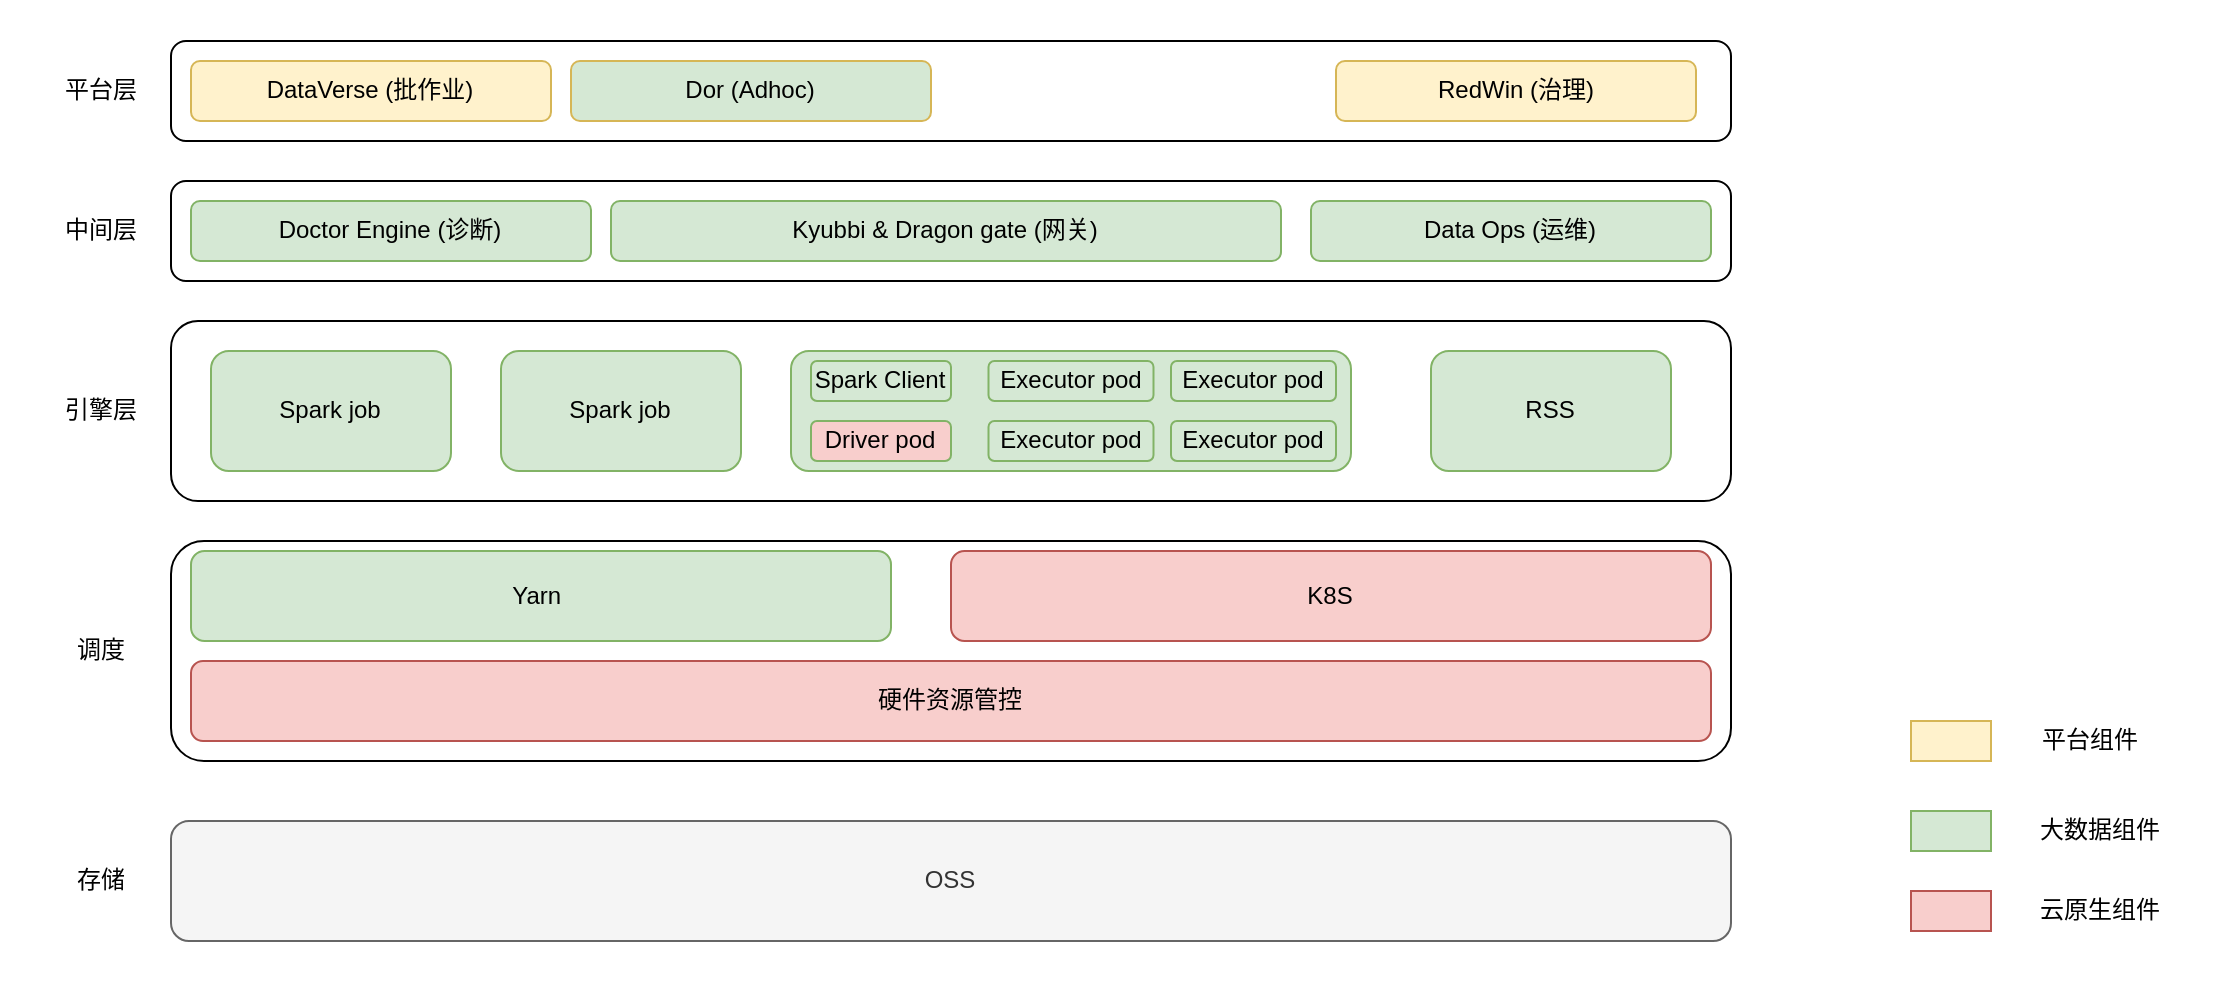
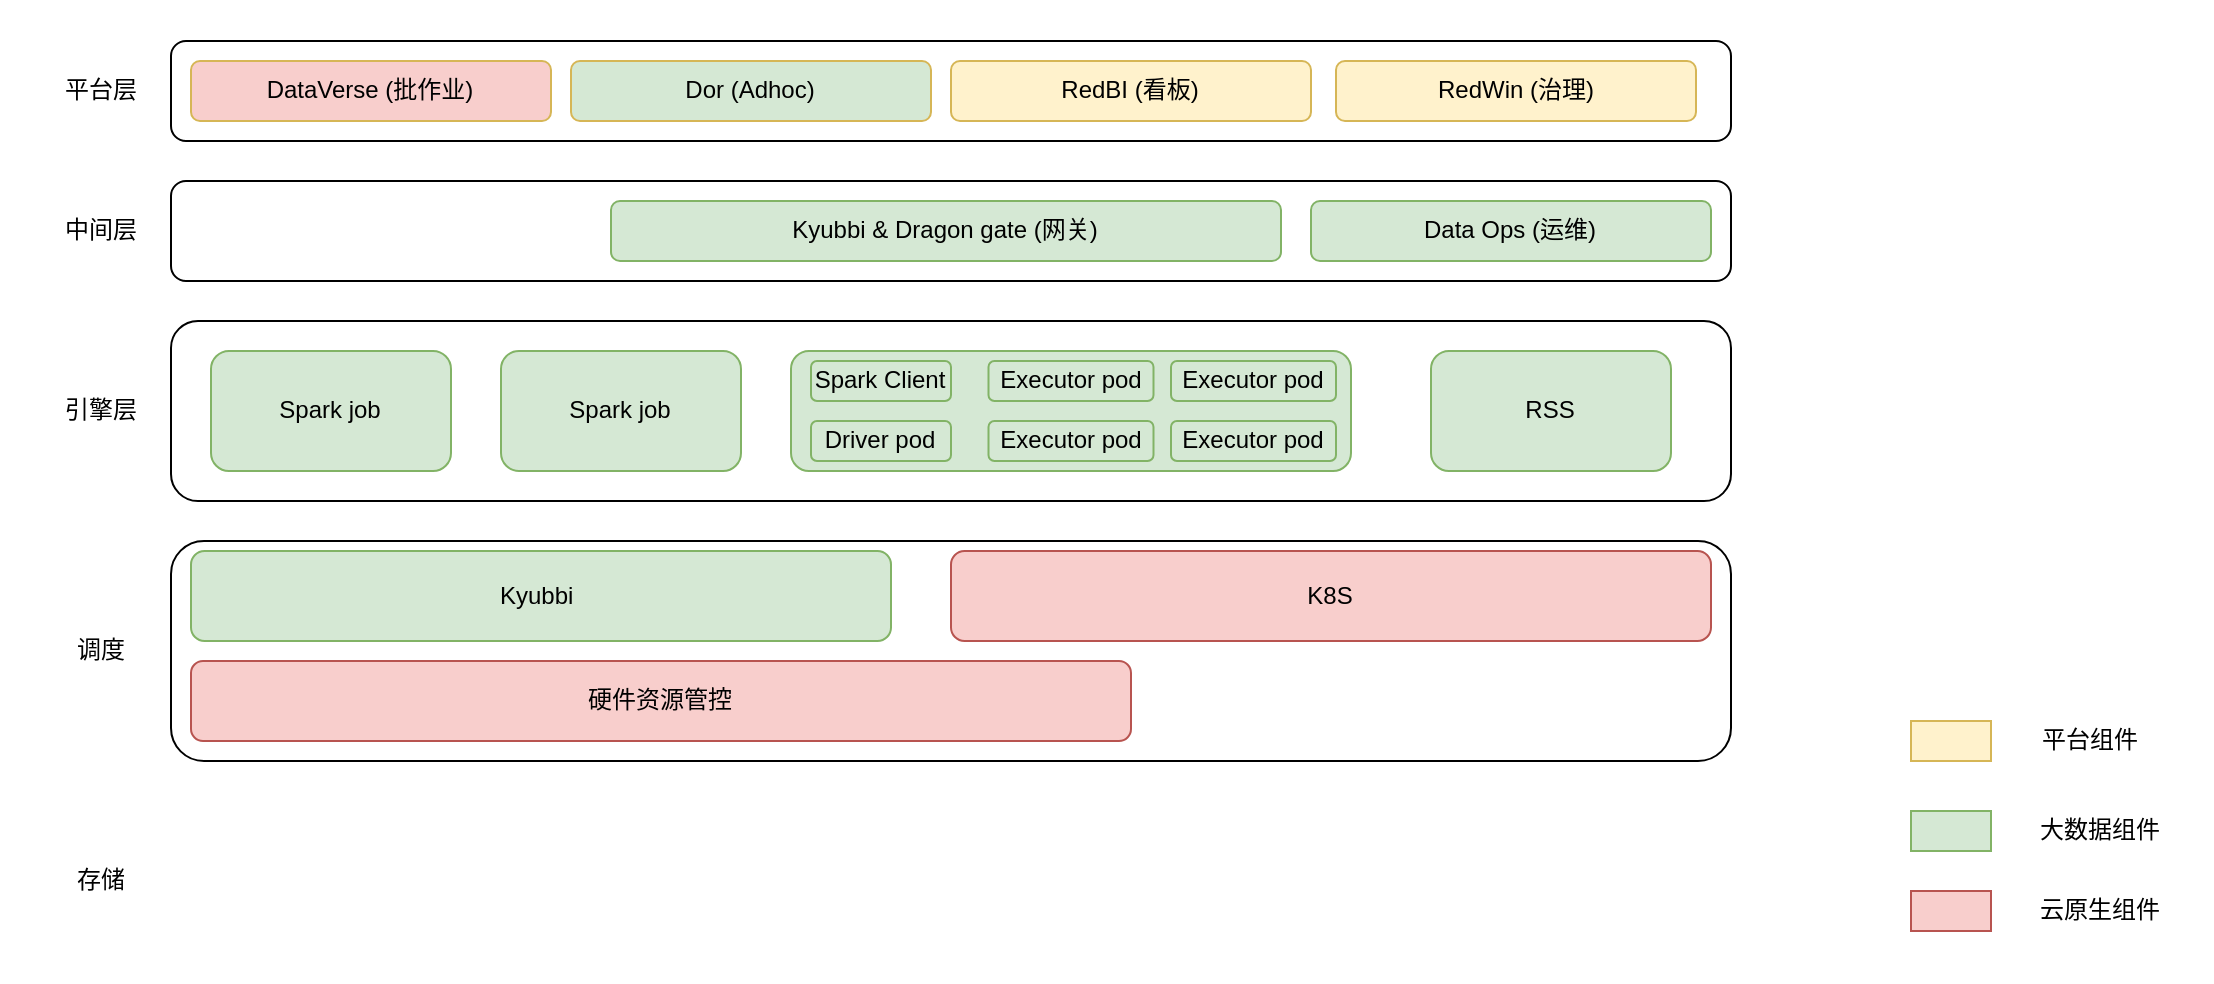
node "DataVerse (批作业)": fillcolor #fff2cc -> #f8cecc
node "RedBI (看板)": added
node "Doctor Engine (诊断)": removed
node "Driver pod": fillcolor #f8cecc -> #d5e8d4
node "Yarn": label "Yarn" -> "Kyubbi"
node "硬件资源管控": size 1520x80 -> 940x80
node "OSS": removed
